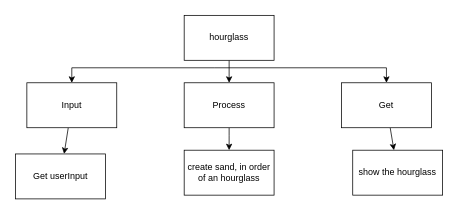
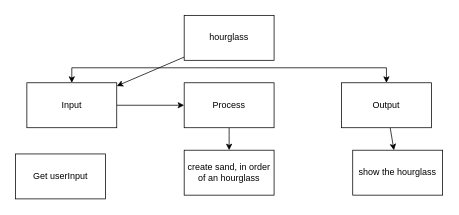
edge "hourglass" -> "Process": now "hourglass" -> "Input"
node "Get": label "Get" -> "Output"
edge "Input" -> "Get userInput": now "Input" -> "Process"
